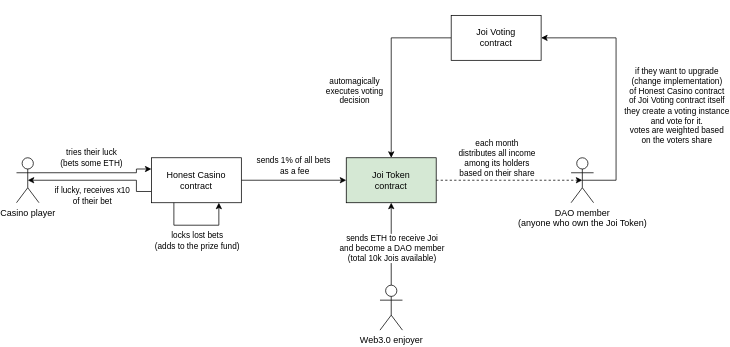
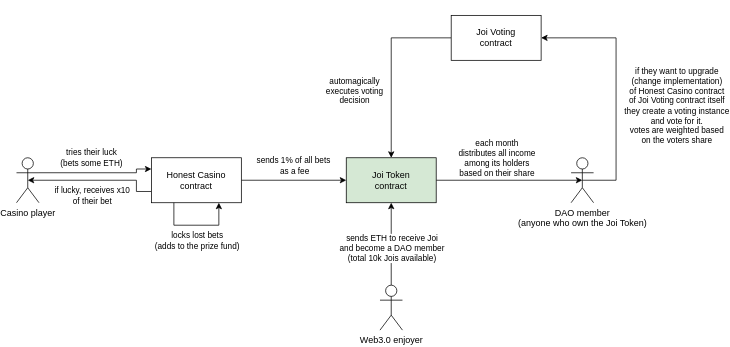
edge "Joi Token contract" -> "DAO member (anyone who own the Joi Token)": style dashed -> solid
